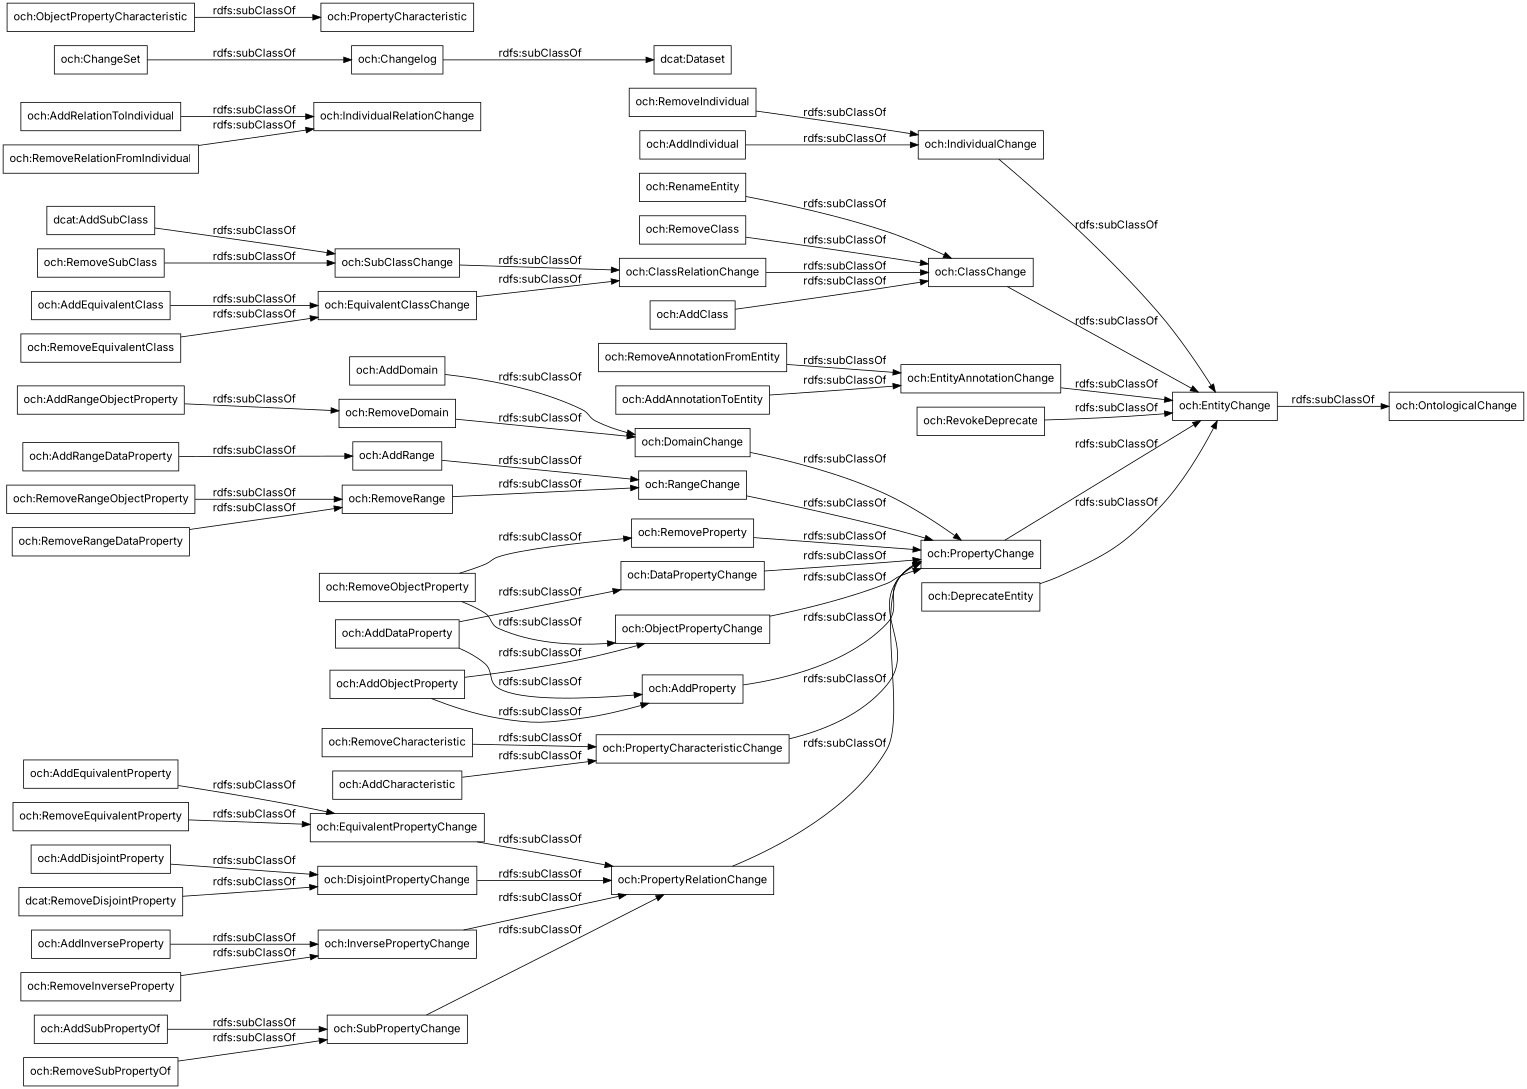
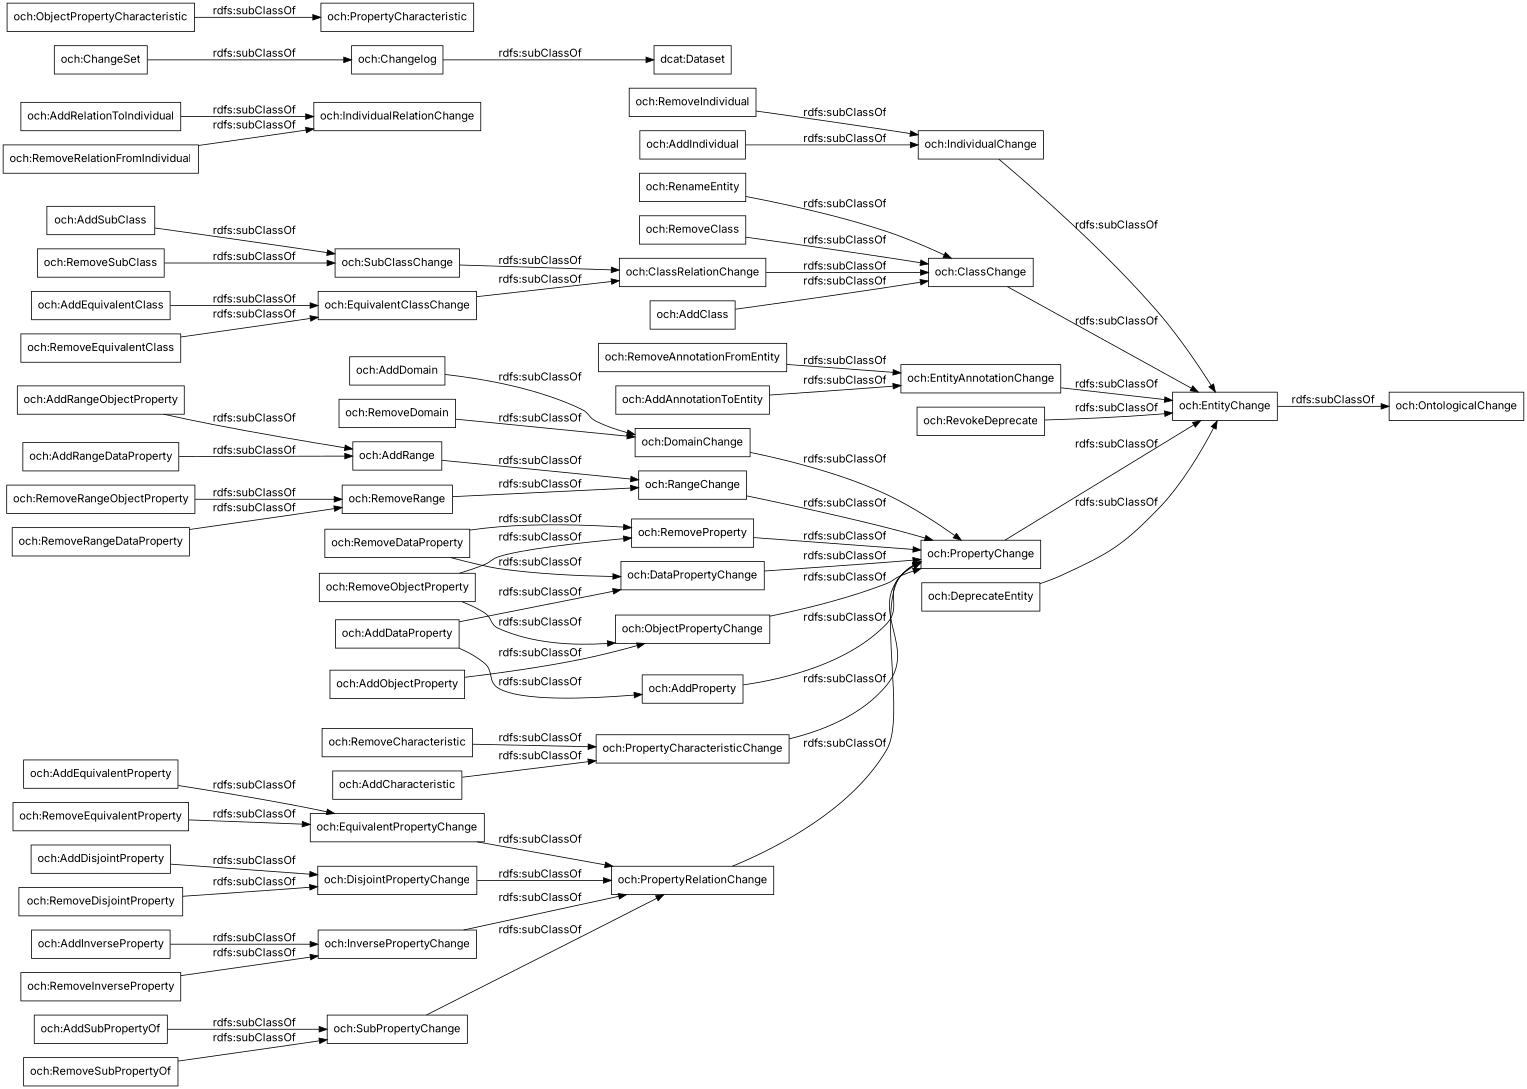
node "dcat:AddSubClass": label "dcat:AddSubClass" -> "och:AddSubClass"
edge "och:AddRangeObjectProperty" -> "och:RemoveDomain": now "och:AddRangeObjectProperty" -> "och:AddRange"
node "och:RemoveDataProperty": added
edge "och:AddObjectProperty" -> "och:AddProperty": removed, label "rdfs:subClassOf"
node "dcat:RemoveDisjointProperty": label "dcat:RemoveDisjointProperty" -> "och:RemoveDisjointProperty"
